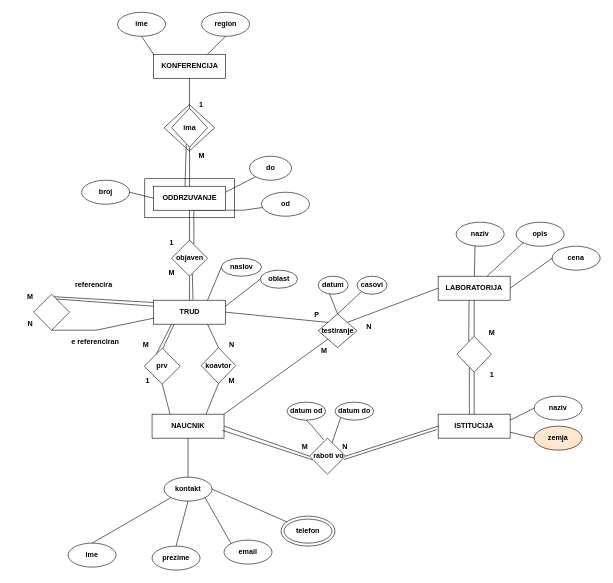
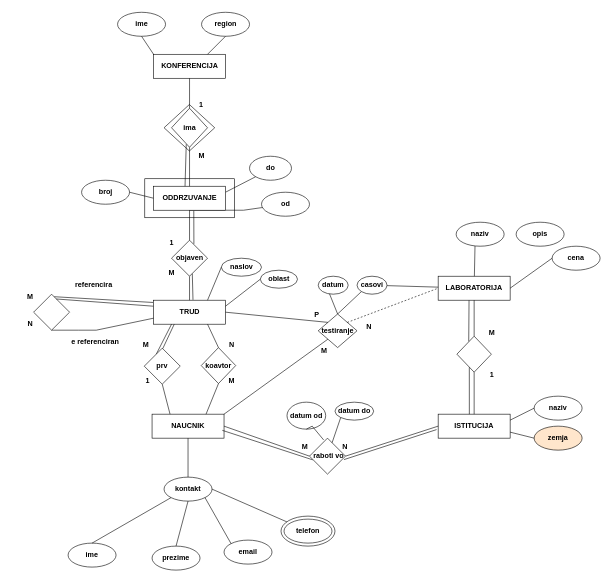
edge "opis" -- "LABORATORIJA": now "casovi" -- "LABORATORIJA"
edge "LABORATORIJA" -- "testiranje": style solid -> dashed
node "datum od": size 39x18 -> 39x27
